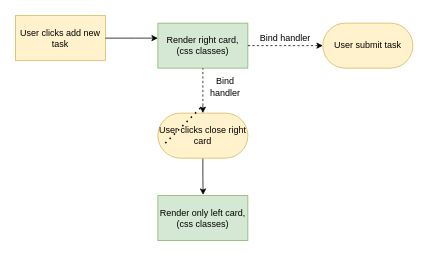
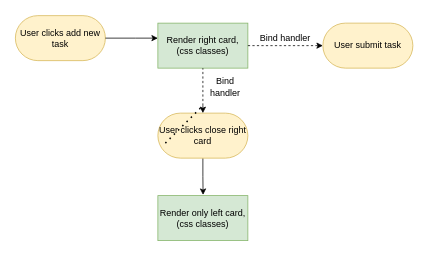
node "User clicks add new task": shape rectangle -> rounded rectangle
